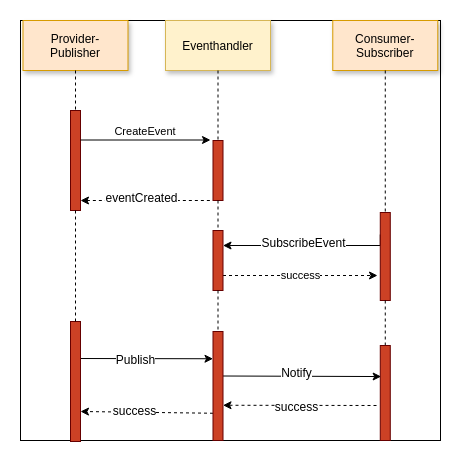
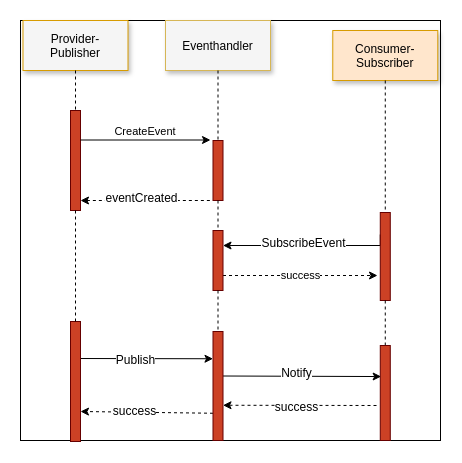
node "Provider- Publisher": fillcolor #ffe6cc -> #f5f5f5
node "Eventhandler": fillcolor #fff2cc -> #f5f5f5
node "Consumer- Subscriber": moved (385, 46) -> (385, 56)
